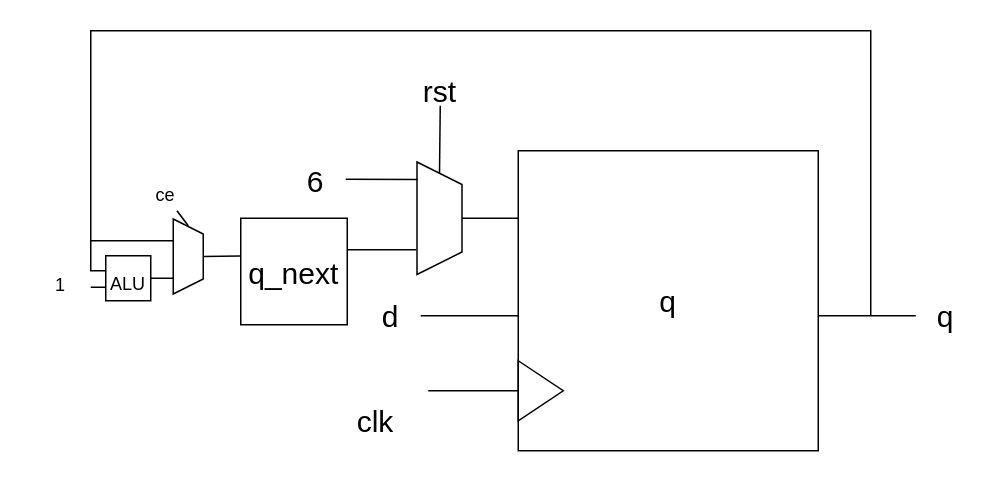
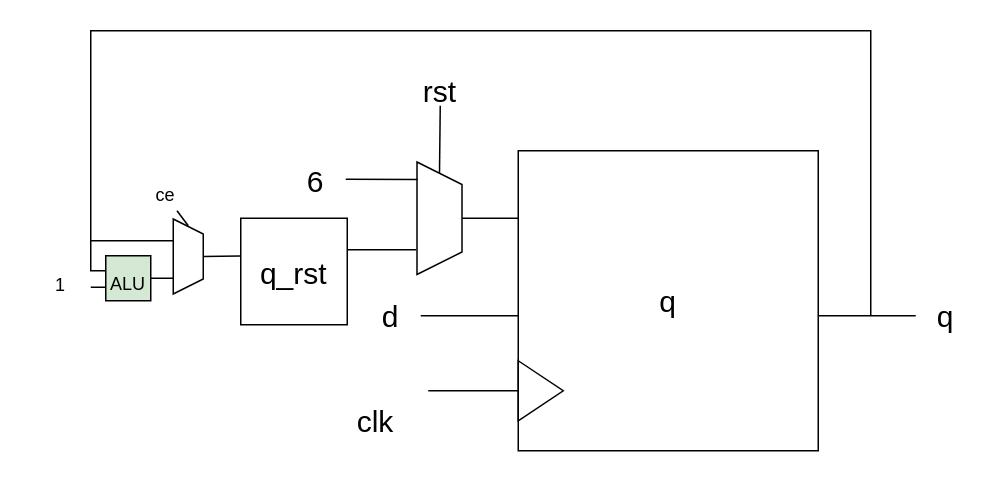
node "q_next": label "q_next" -> "q_rst"
node "ALU": fillcolor #ffffff -> #d5e8d4
